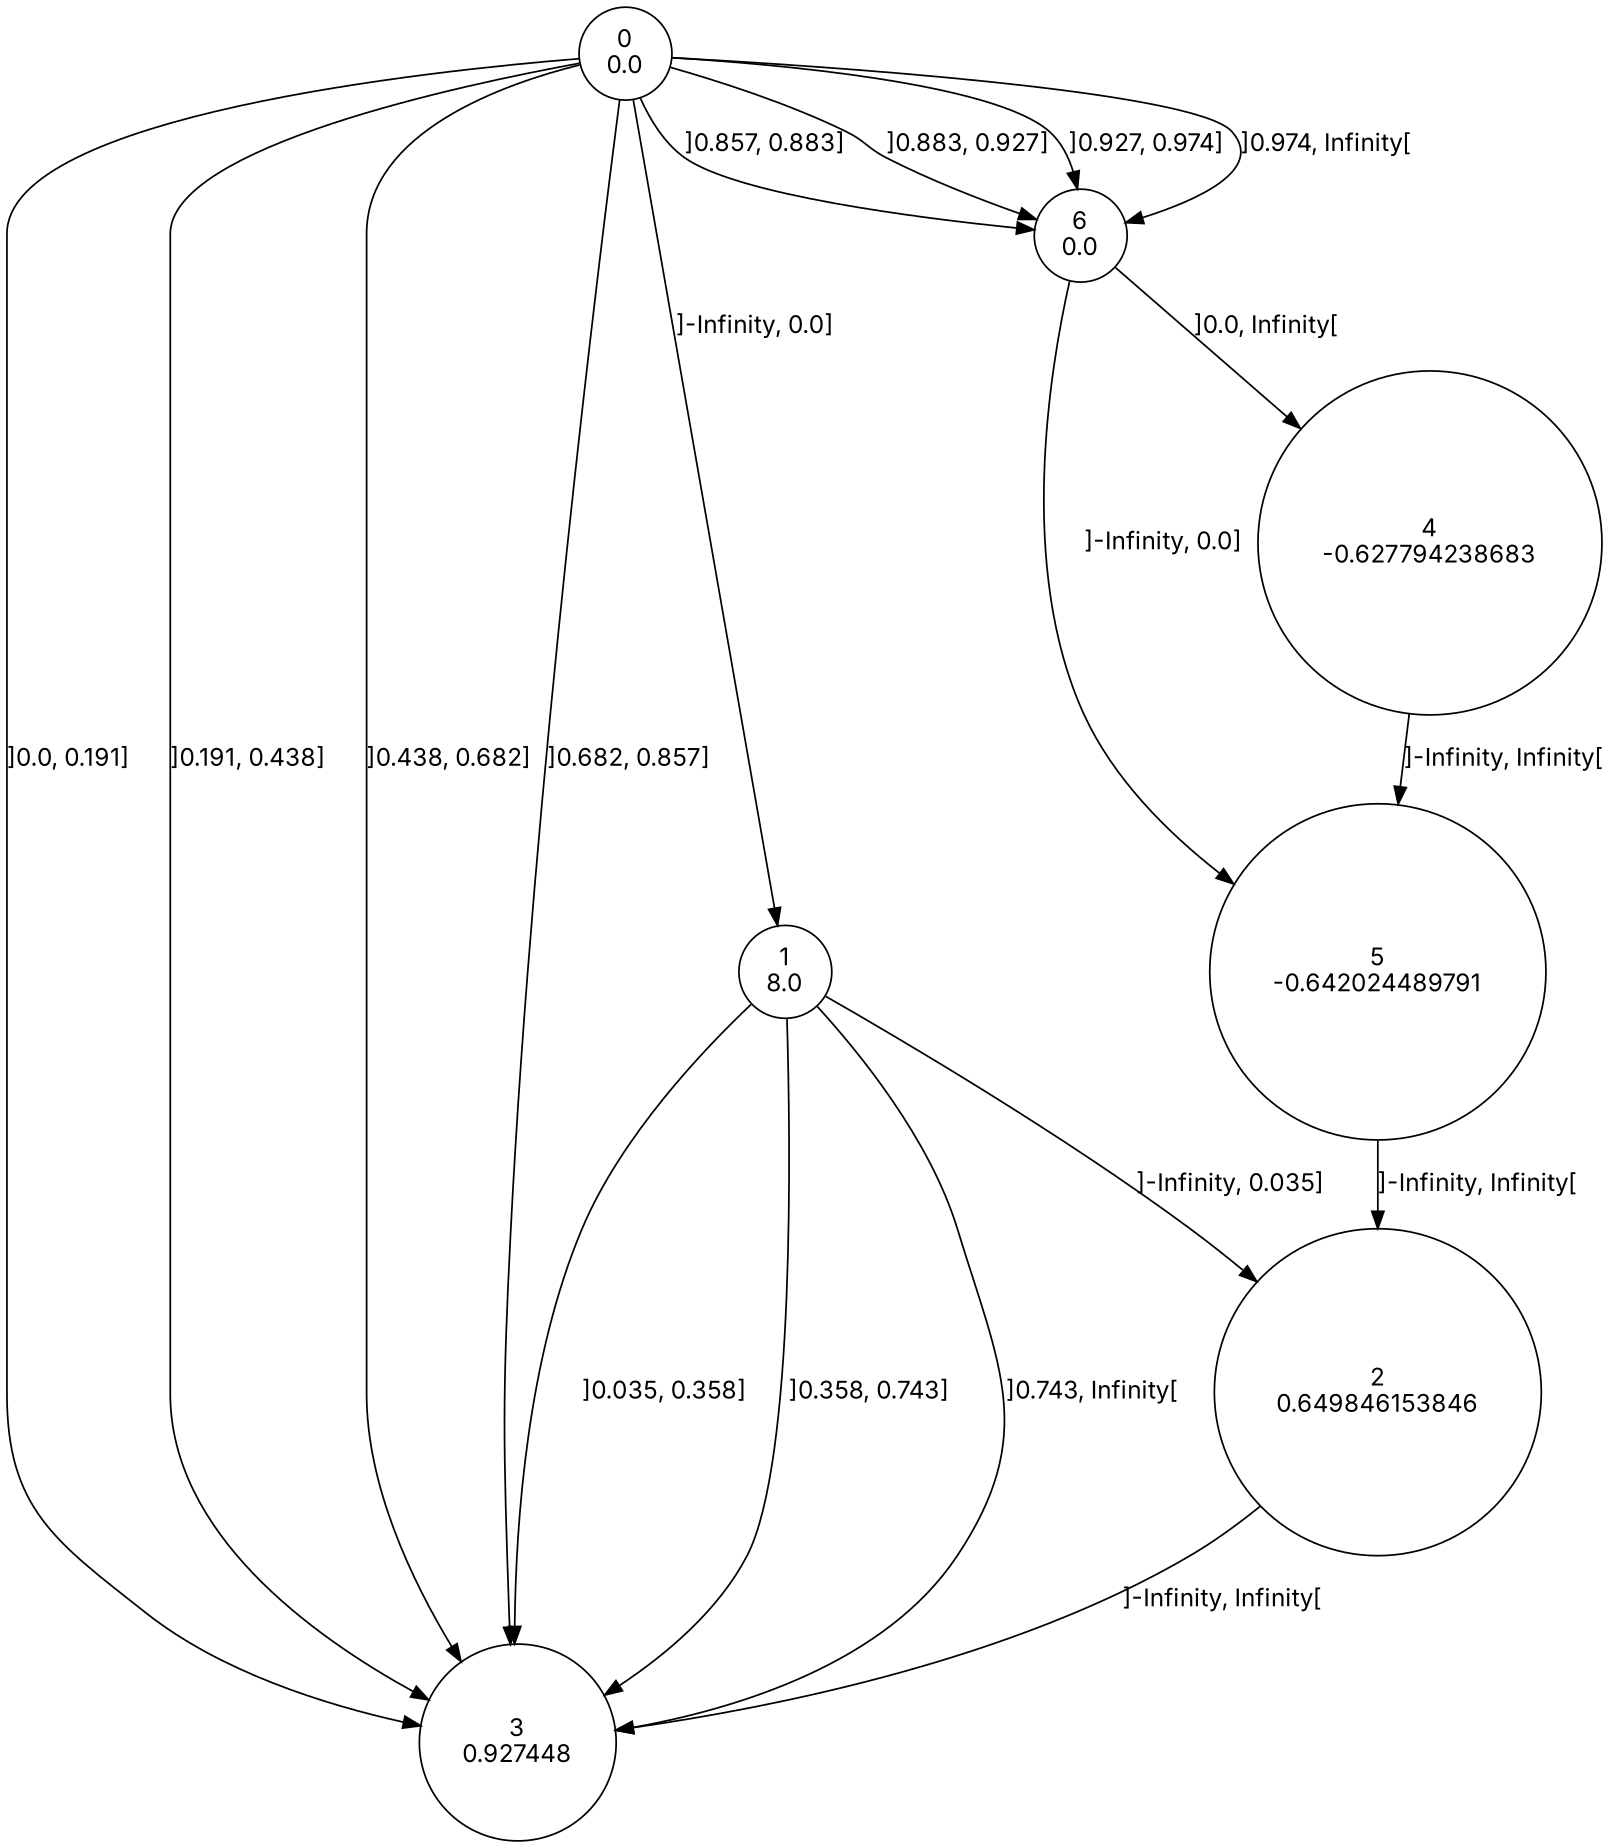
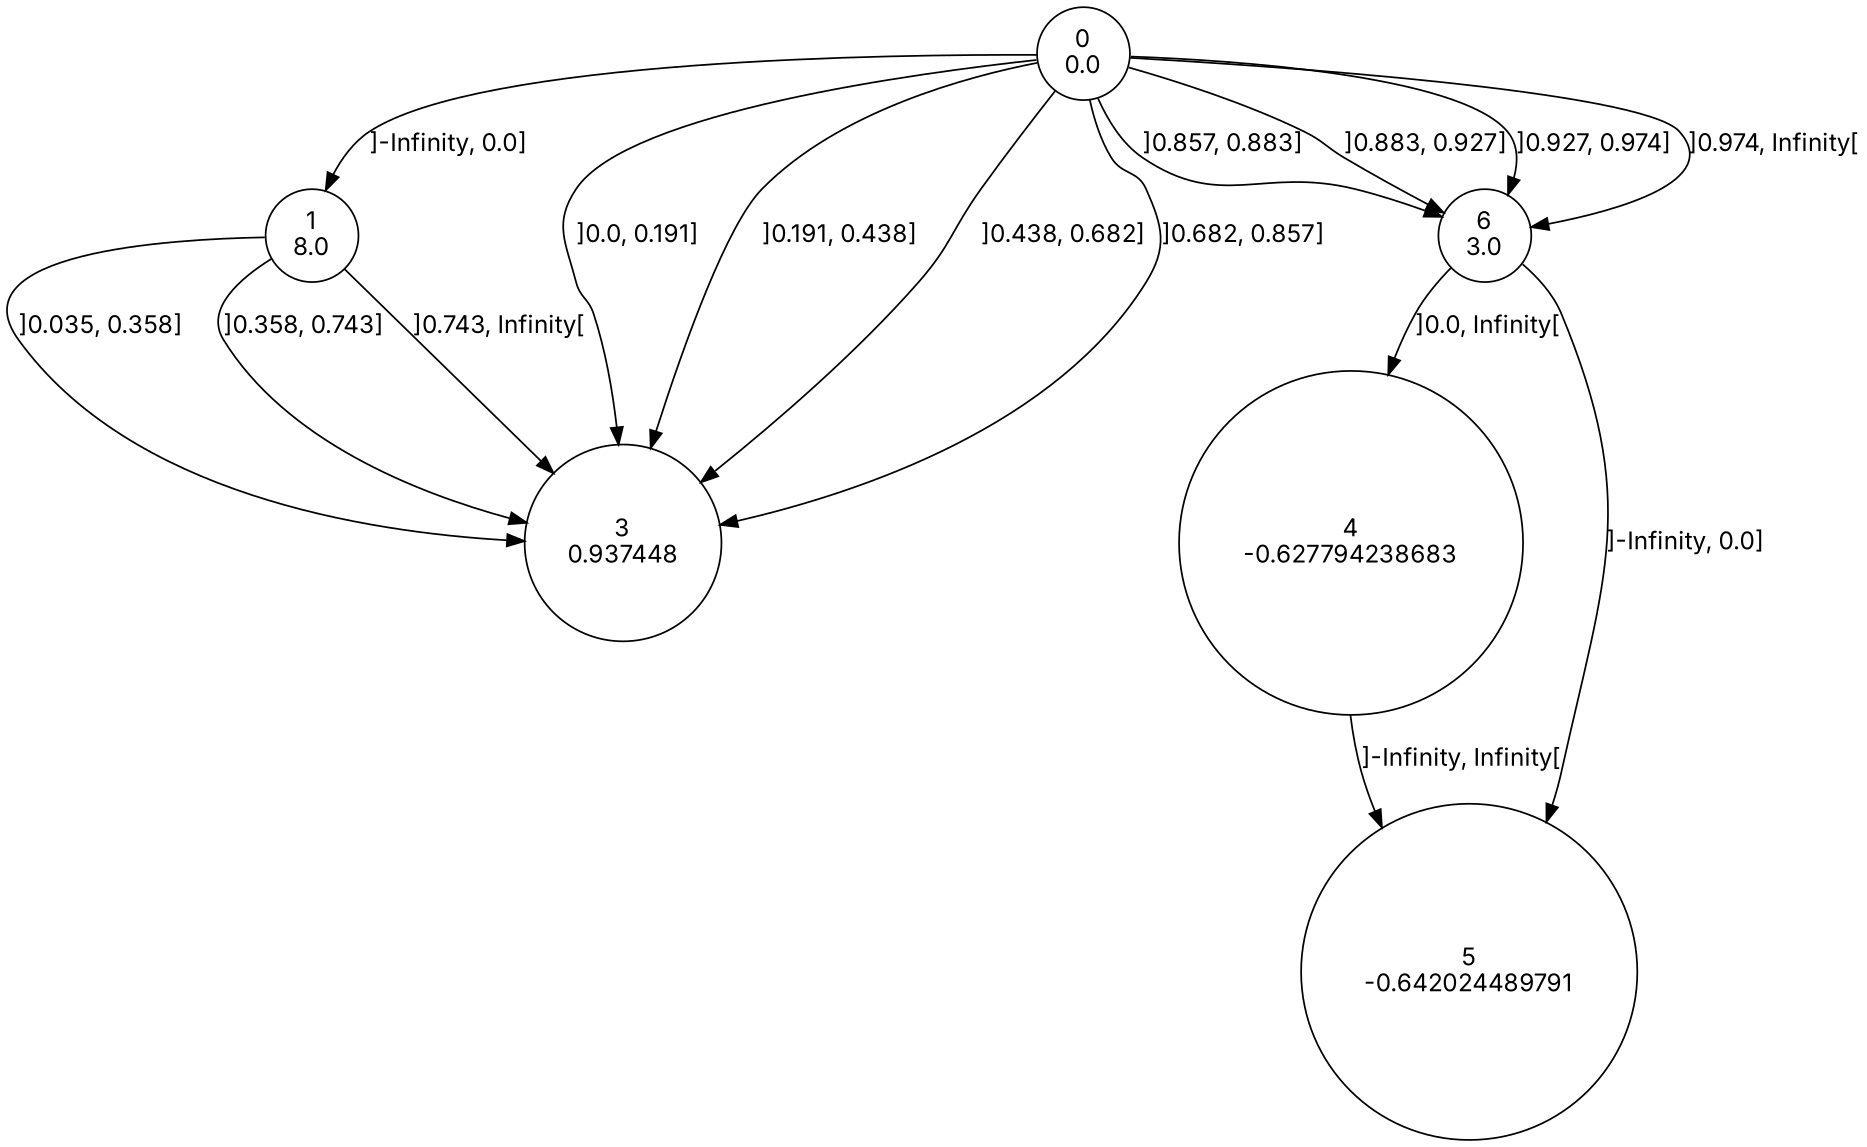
node "6 0.0": label "6 0.0" -> "6 3.0"
node "2 0.649846153846": removed
node "3 0.927448": label "3 0.927448" -> "3 0.937448"
